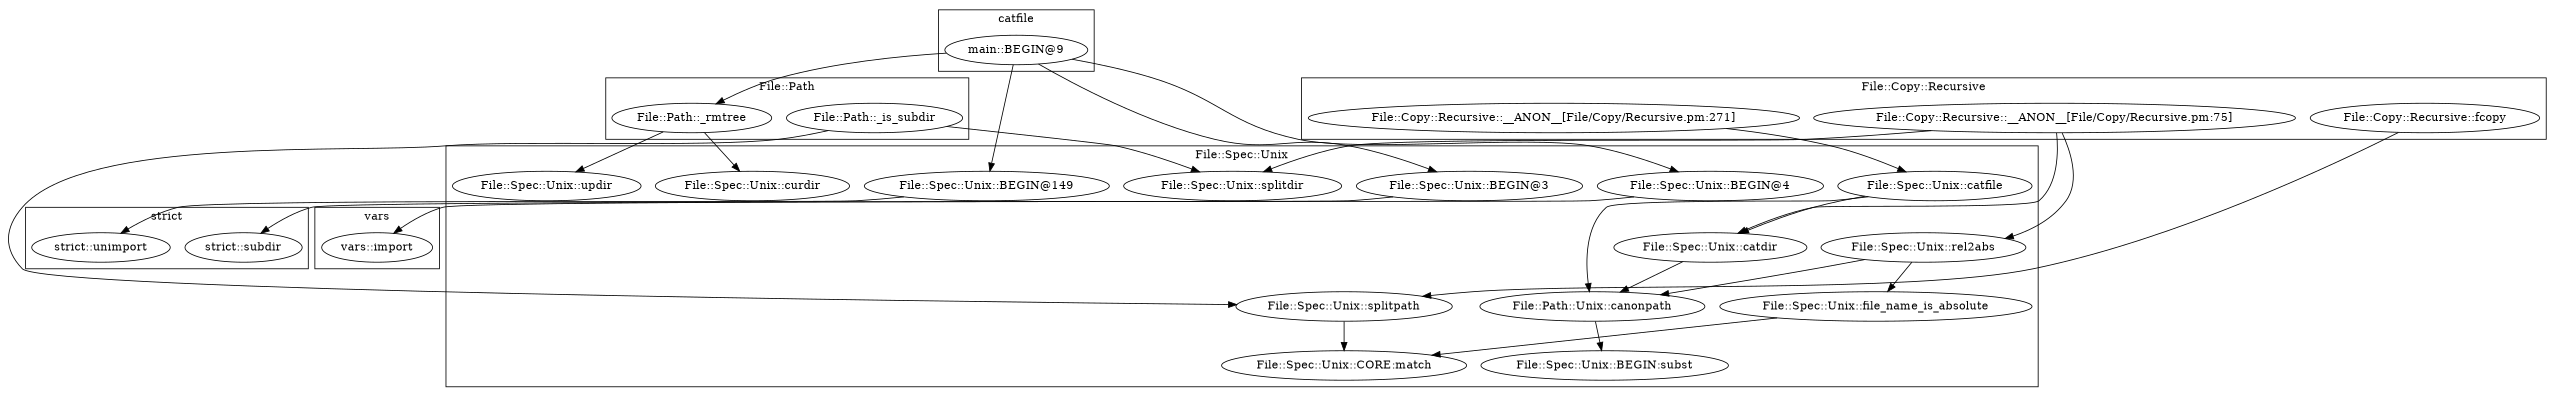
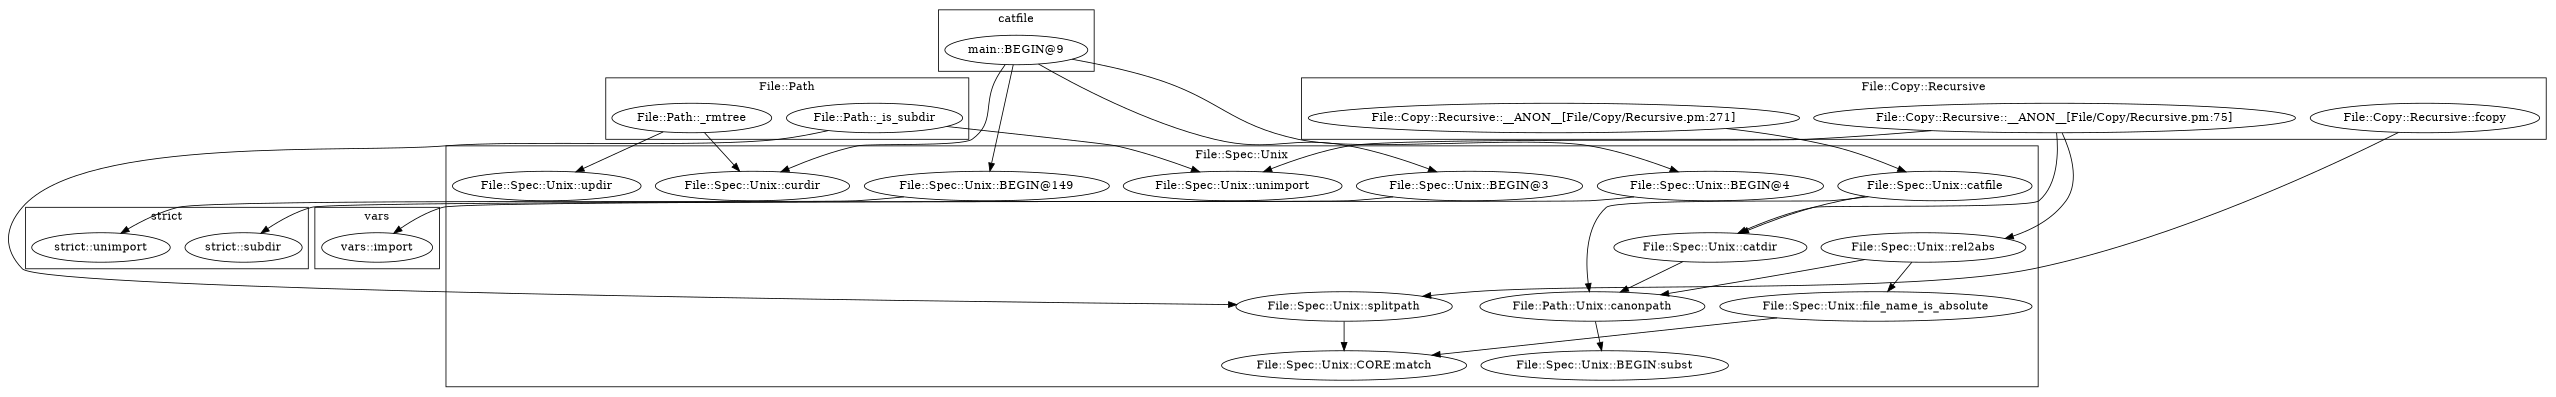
edge "main::BEGIN@9" -> "File::Path::_rmtree": now "main::BEGIN@9" -> "File::Spec::Unix::curdir"
node "File::Spec::Unix::splitdir": label "File::Spec::Unix::splitdir" -> "File::Spec::Unix::unimport"
